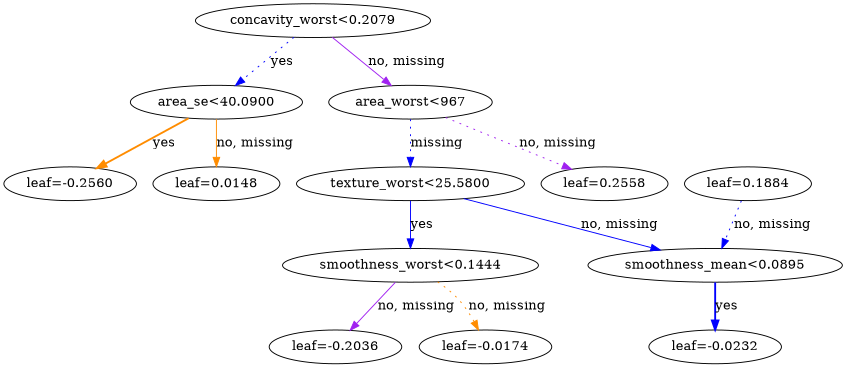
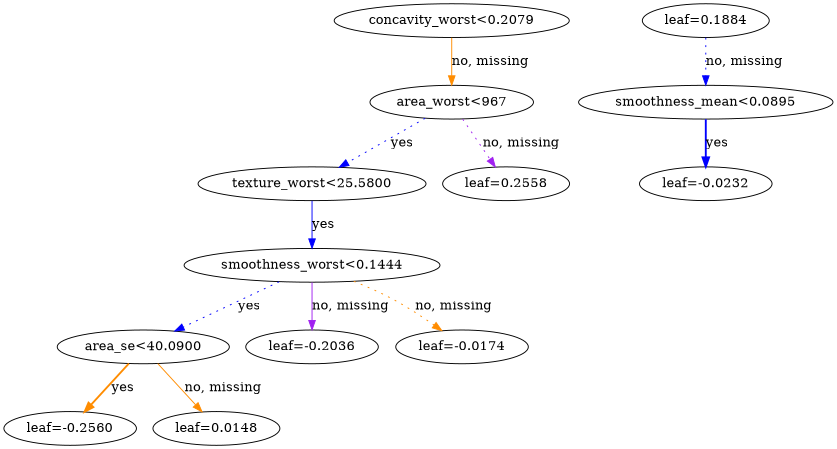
edge "concavity_worst<0.2079" -> "area_se<40.0900": now "smoothness_worst<0.1444" -> "area_se<40.0900"
edge "concavity_worst<0.2079" -> "area_worst<967": color purple -> darkorange
edge "area_worst<967" -> "texture_worst<25.5800": label "missing" -> "yes"
edge "texture_worst<25.5800" -> "smoothness_mean<0.0895": removed, label "no, missing"
